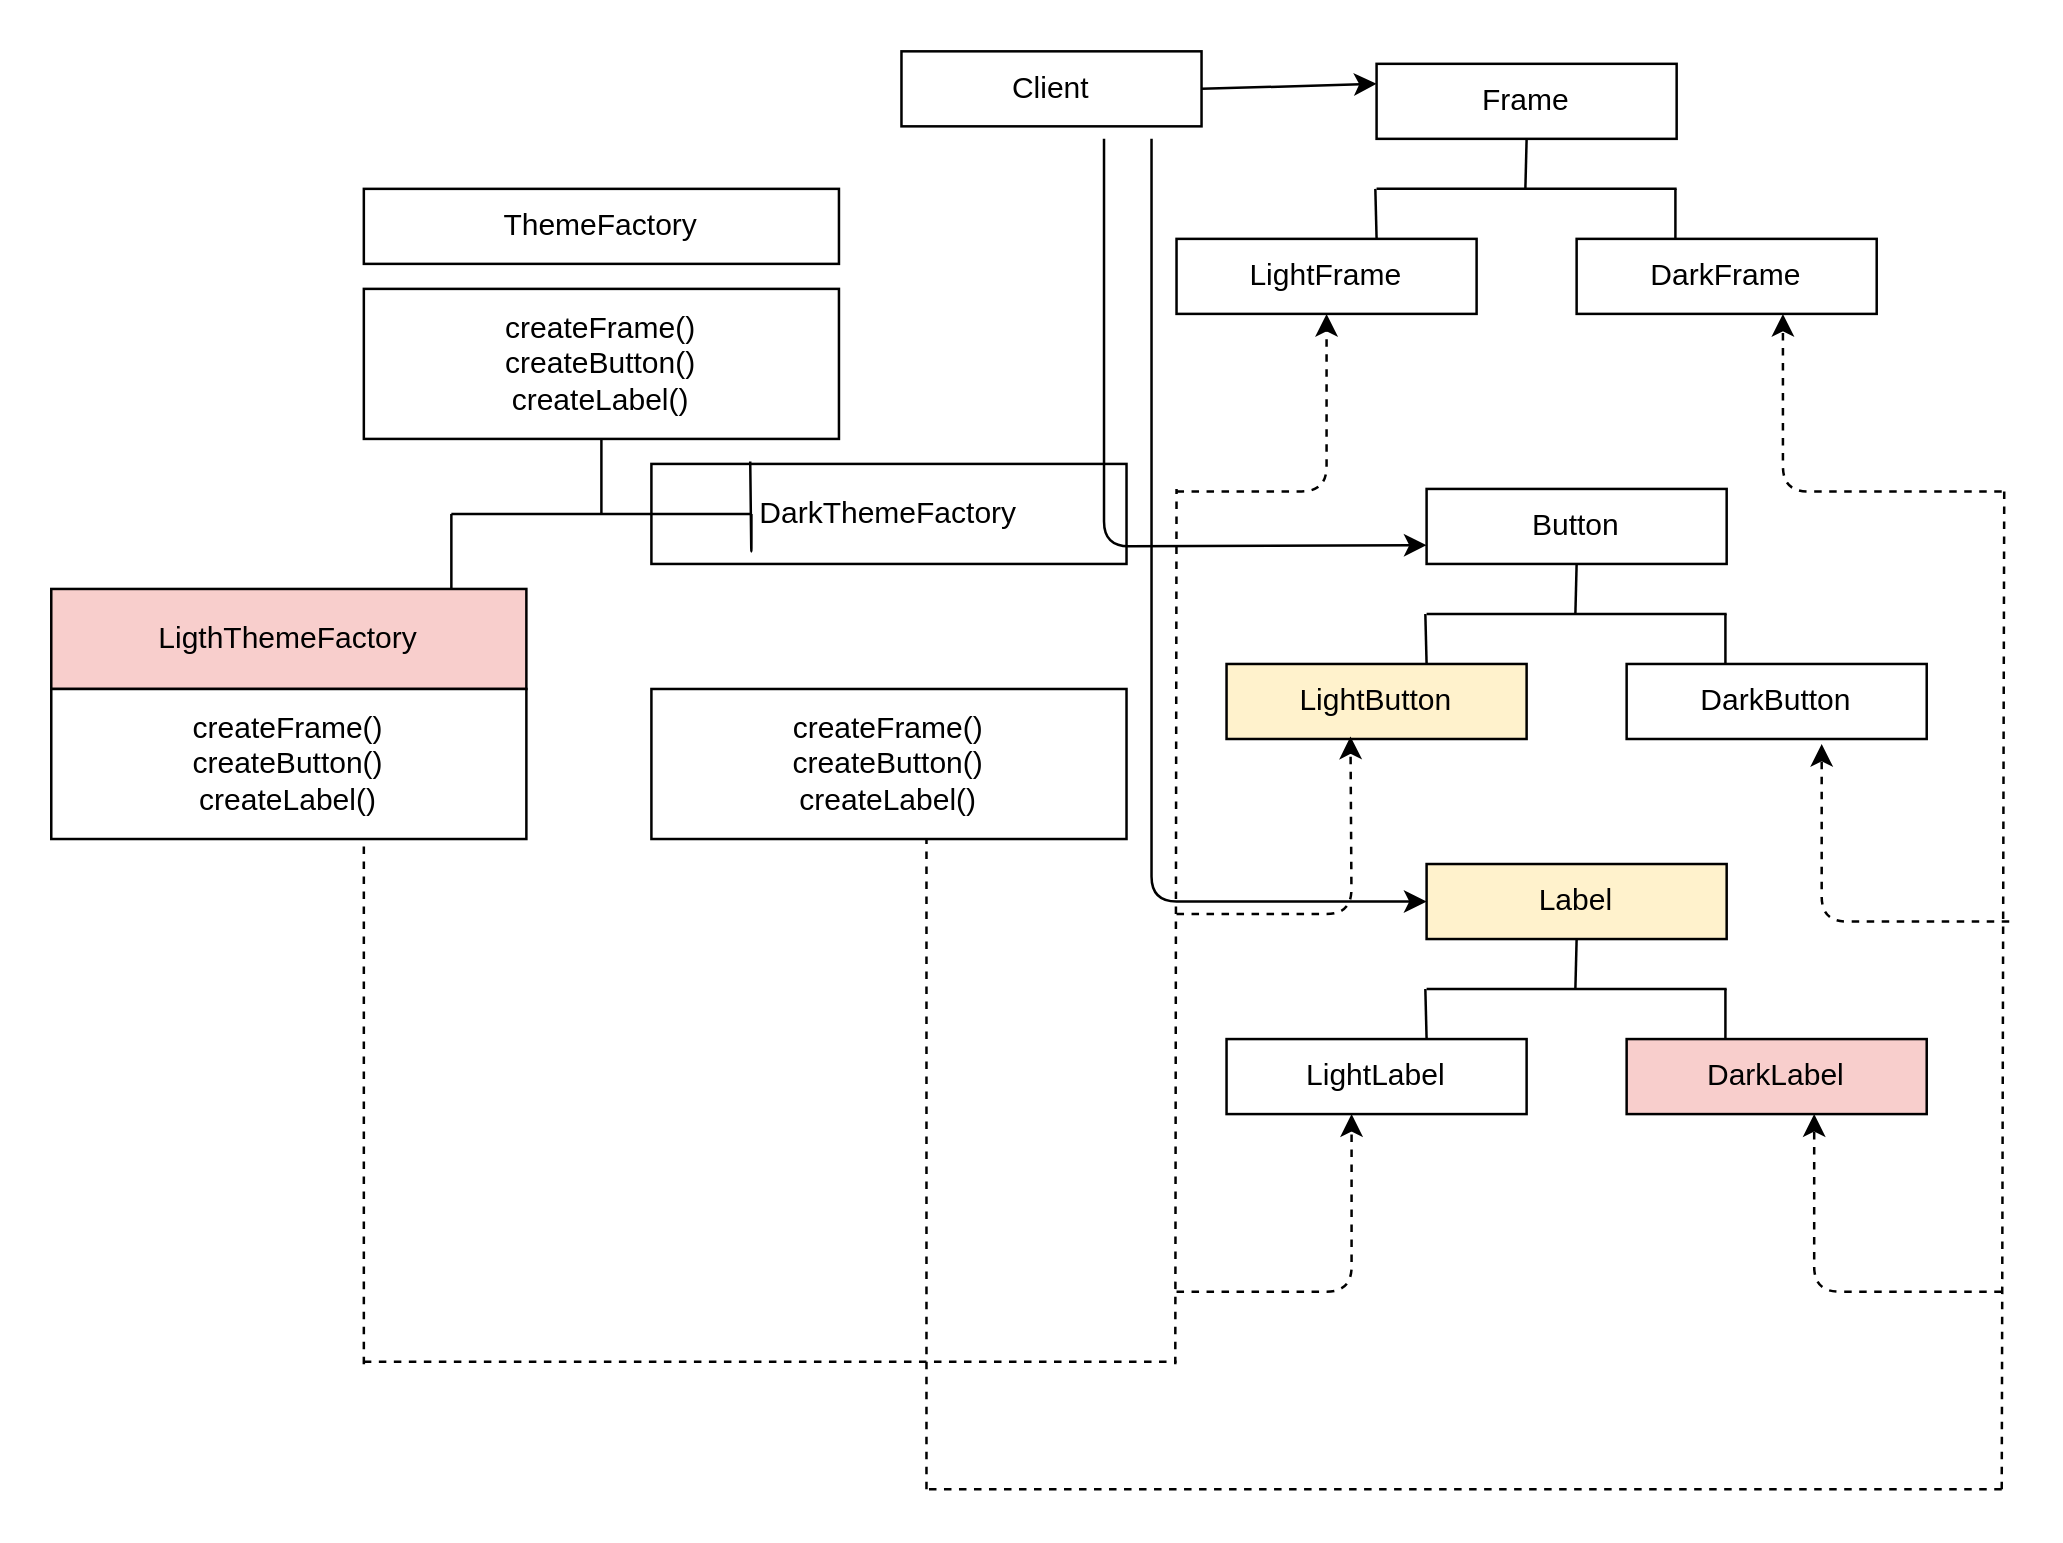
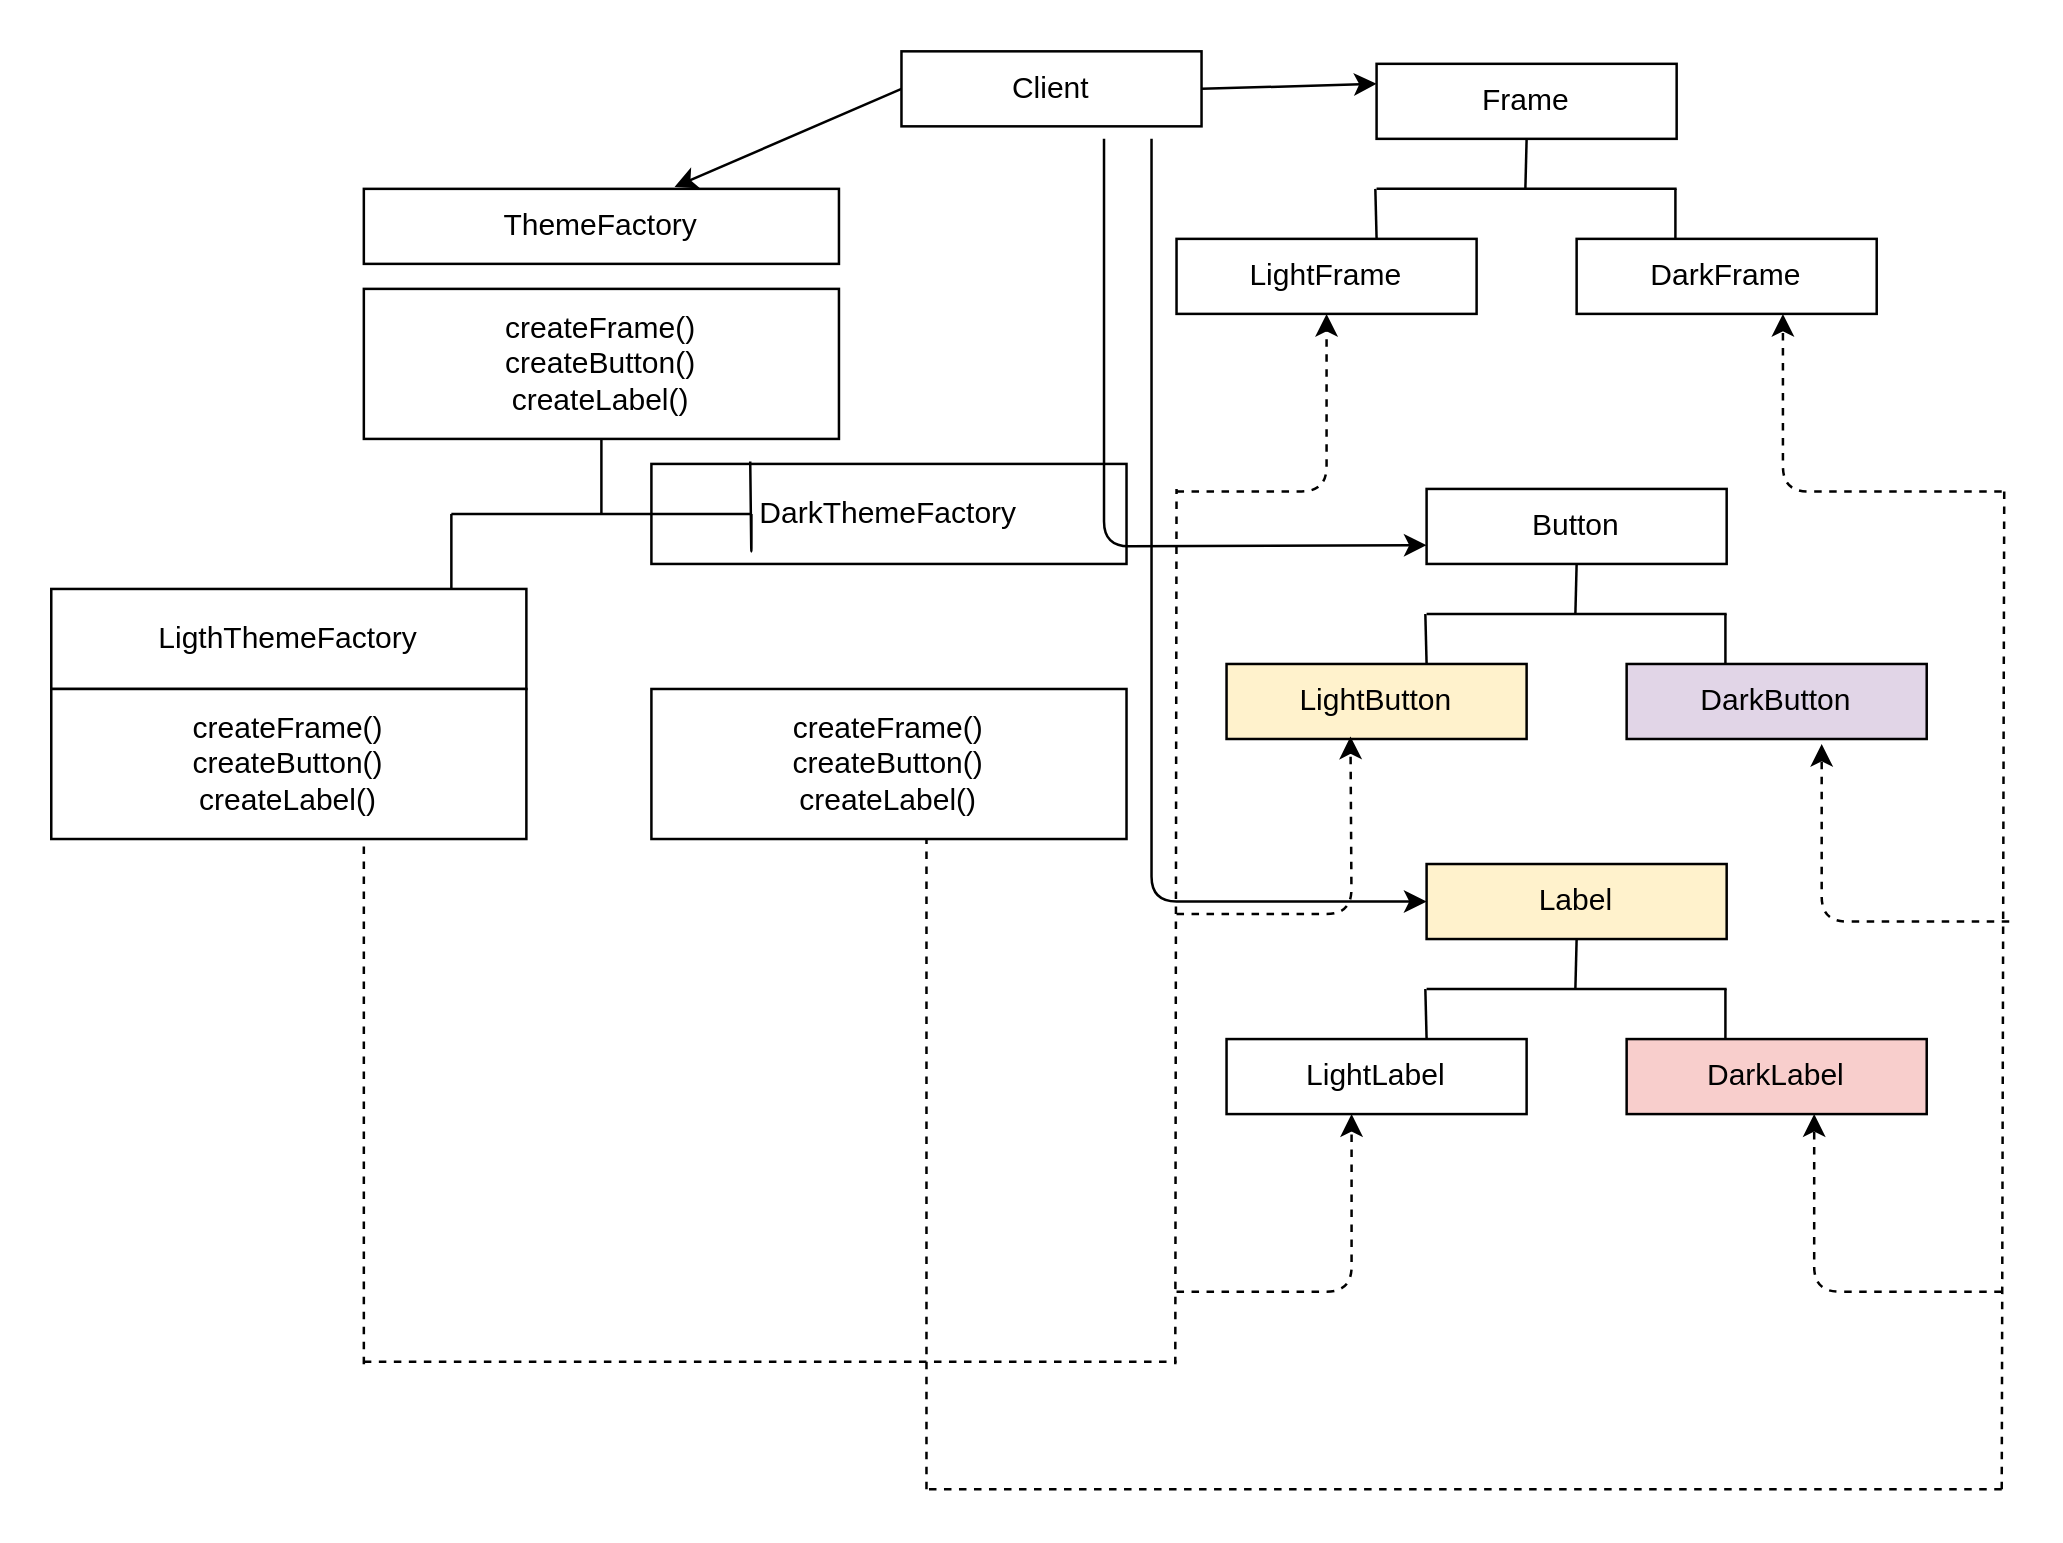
edge "Client" -> "ThemeFactory": added
node "LigthThemeFactory": fillcolor #f8cecc -> #ffffff
node "DarkButton": fillcolor #ffffff -> #e1d5e7
